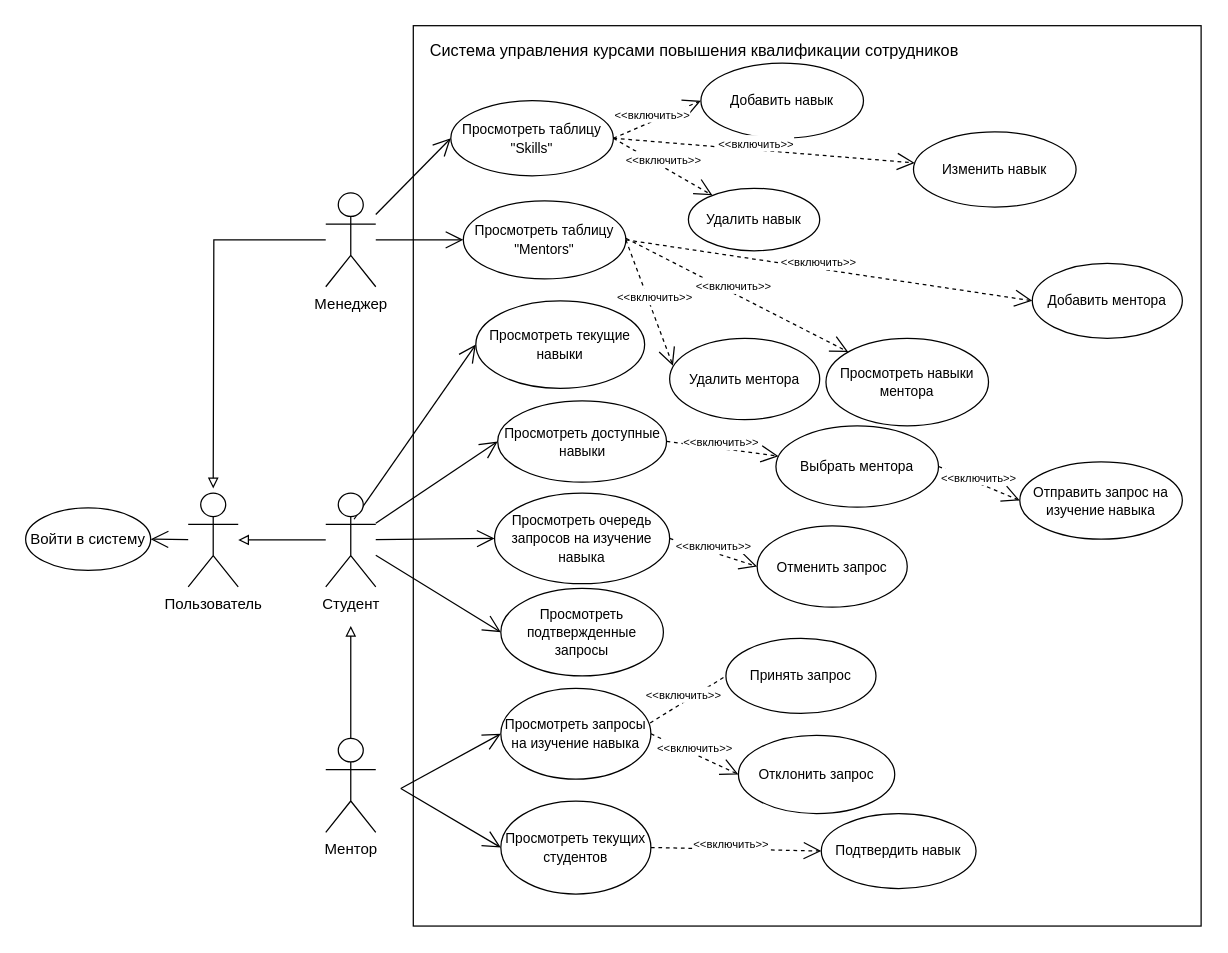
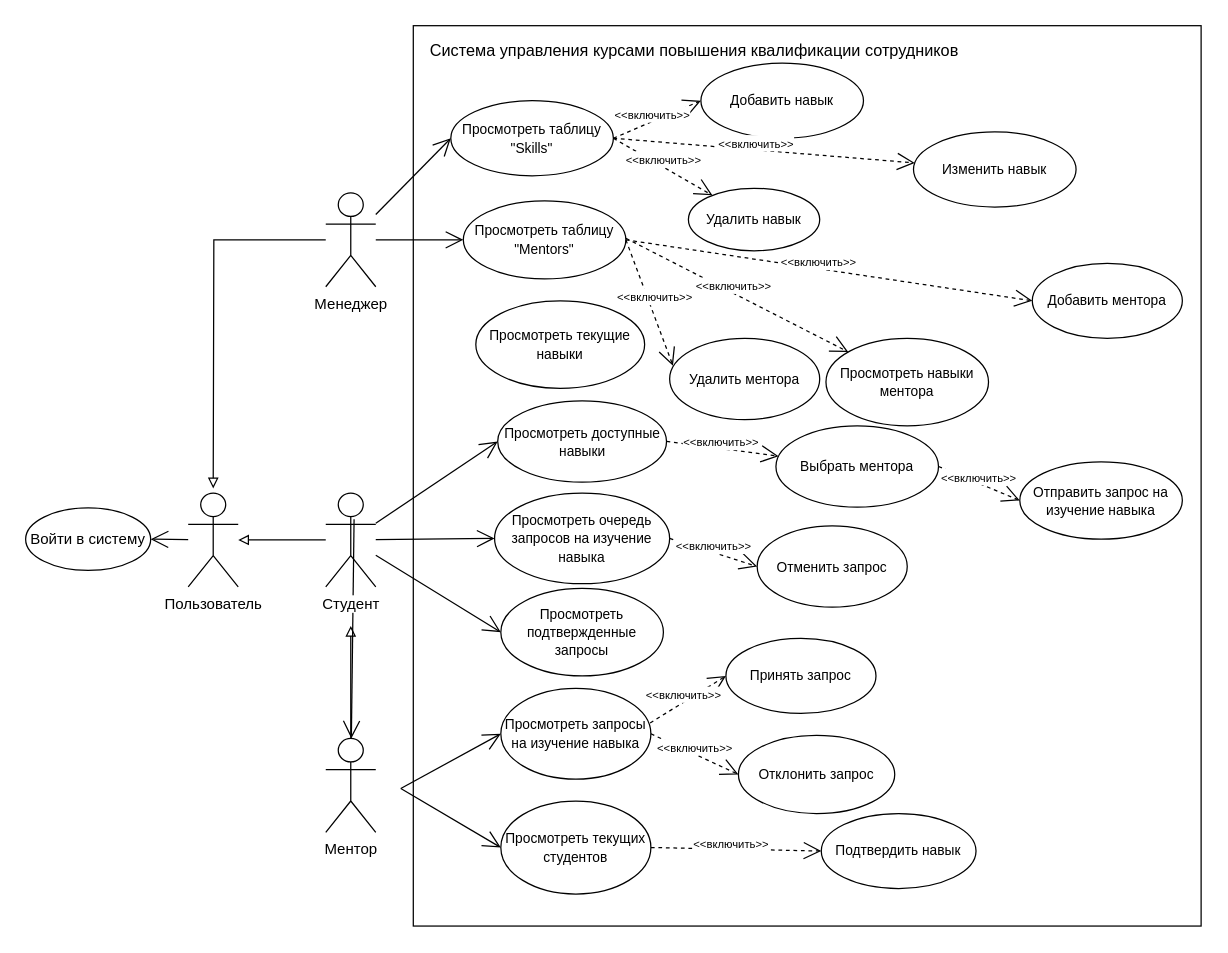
edge "Студент" -> "Просмотреть текущие навыки": now "Студент" -> "Ментор"
edge "Принять запрос" -- "Просмотреть запросы на изучение навыка": arrowhead none -> open
